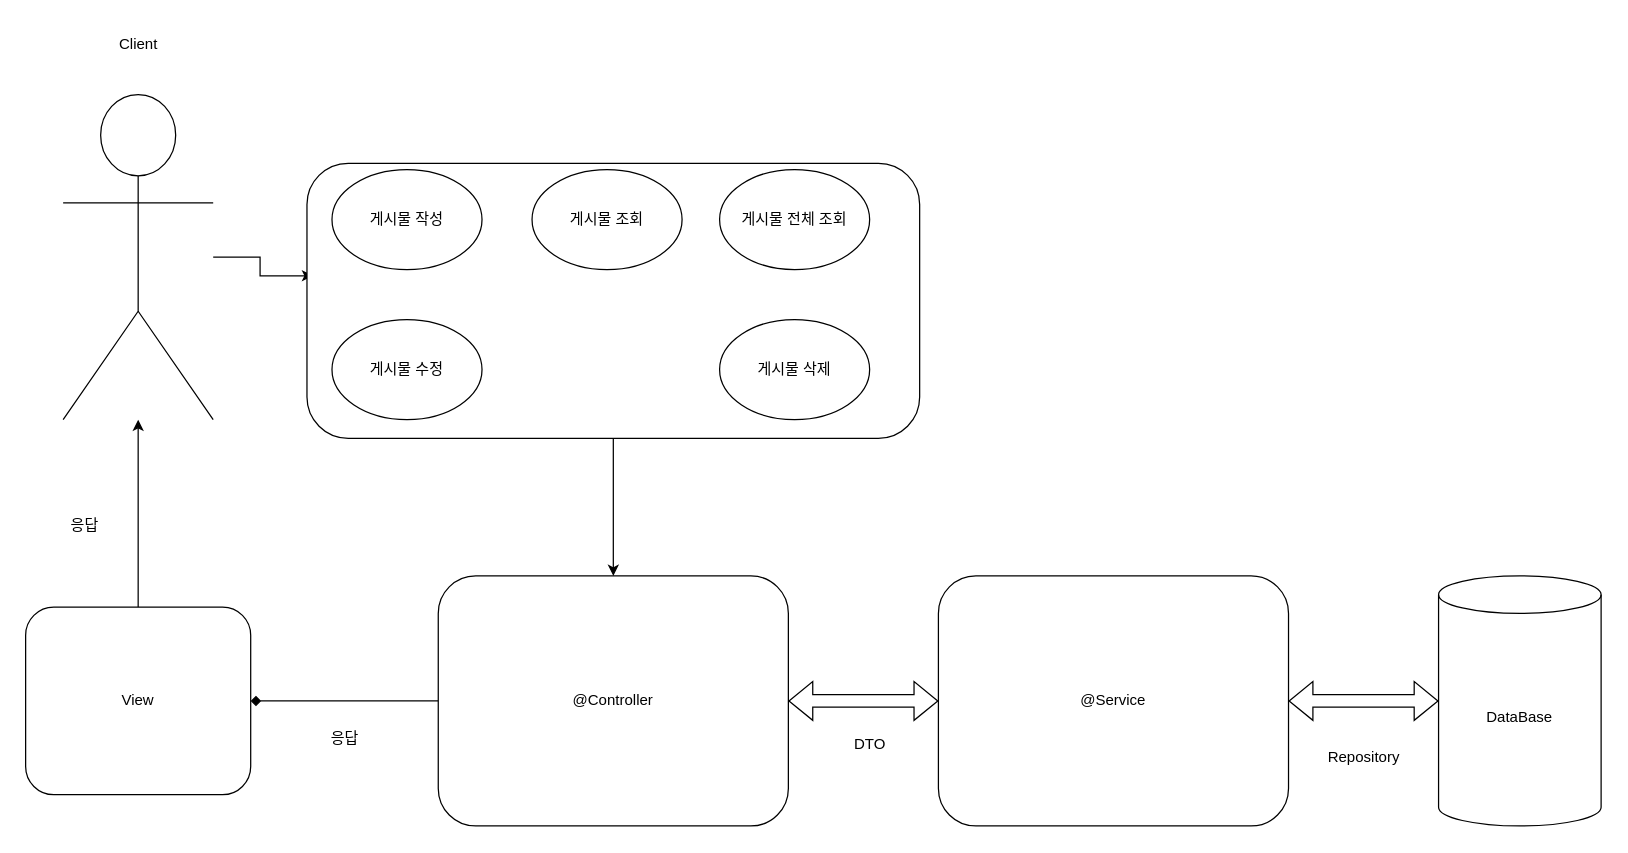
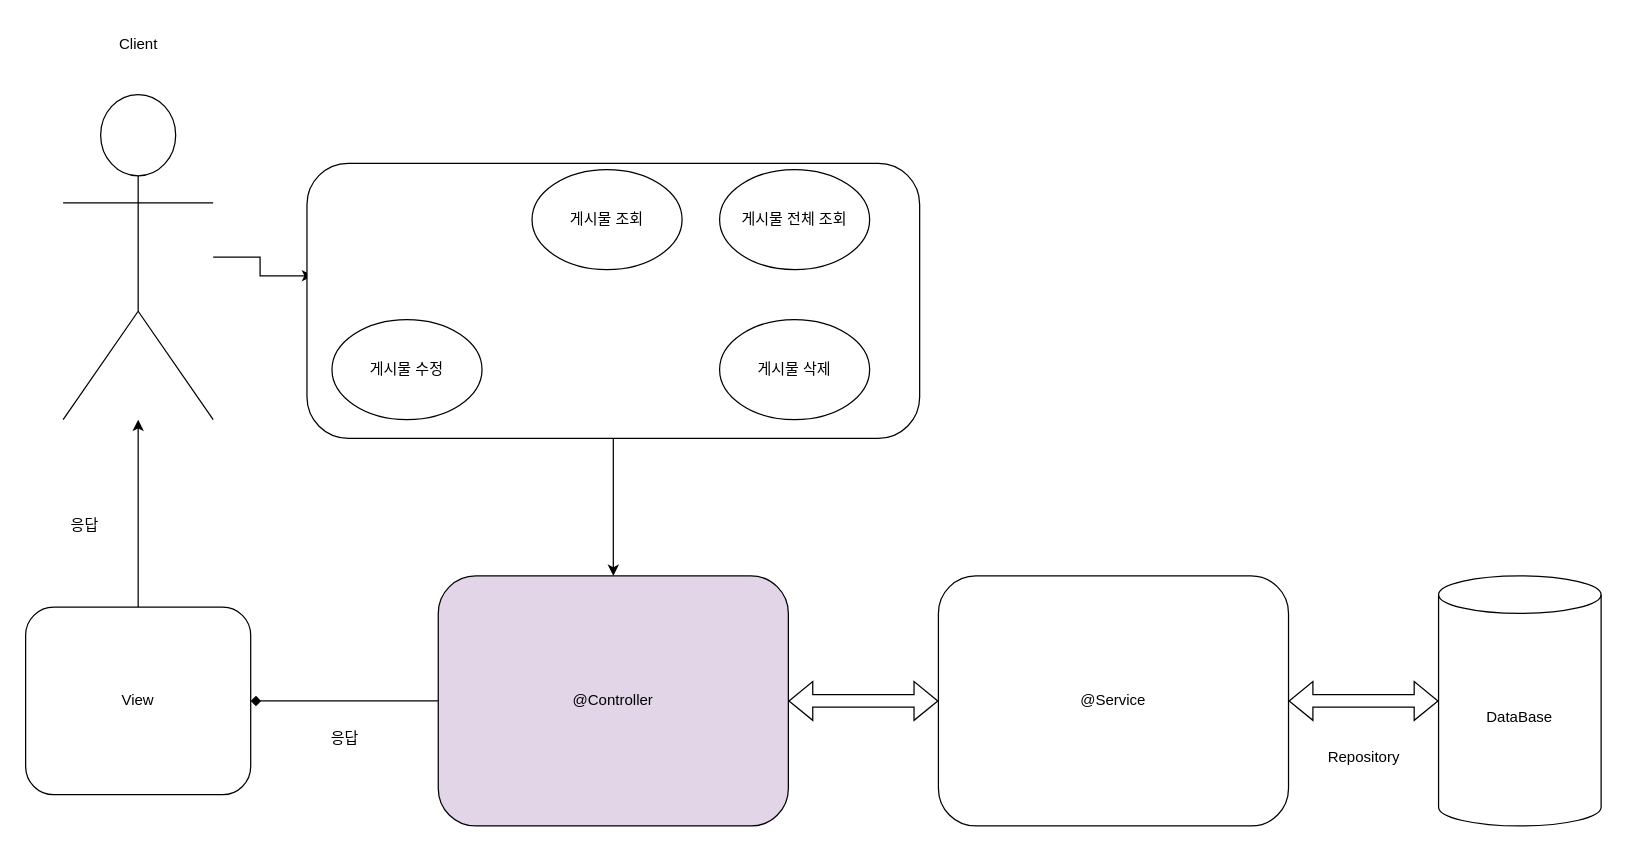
node "게시물 작성": removed
node "@Controller": fillcolor #ffffff -> #e1d5e7
node "DTO": removed
